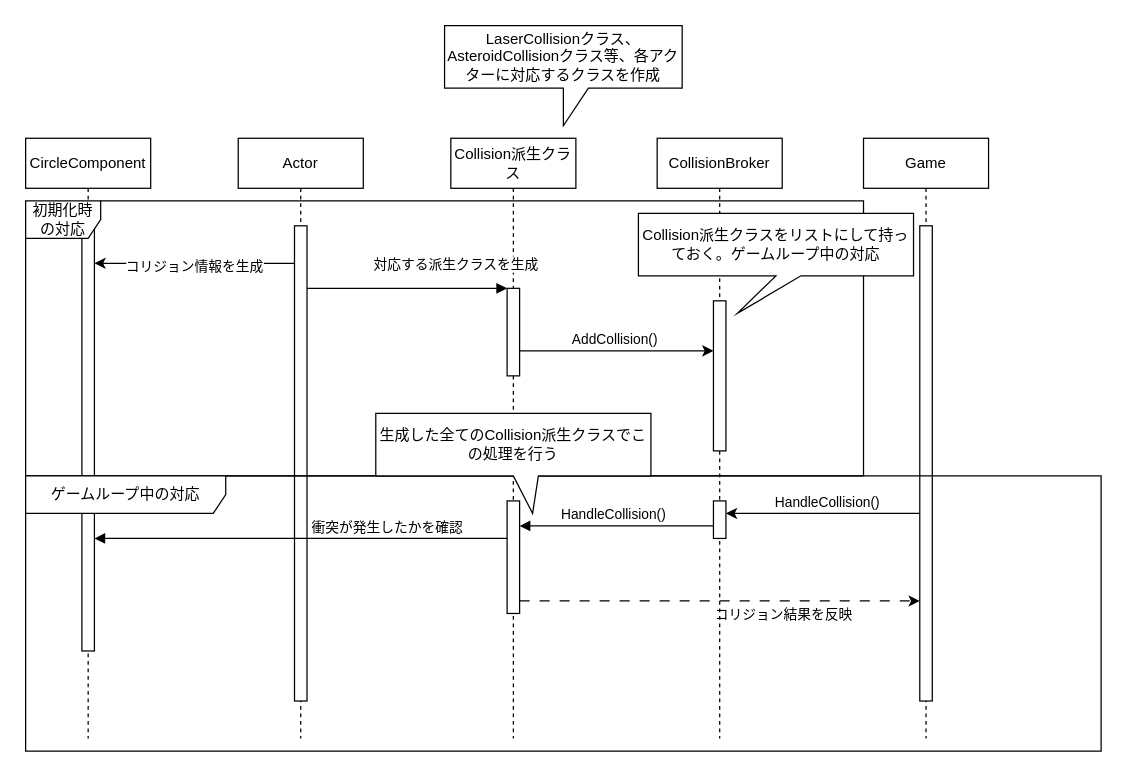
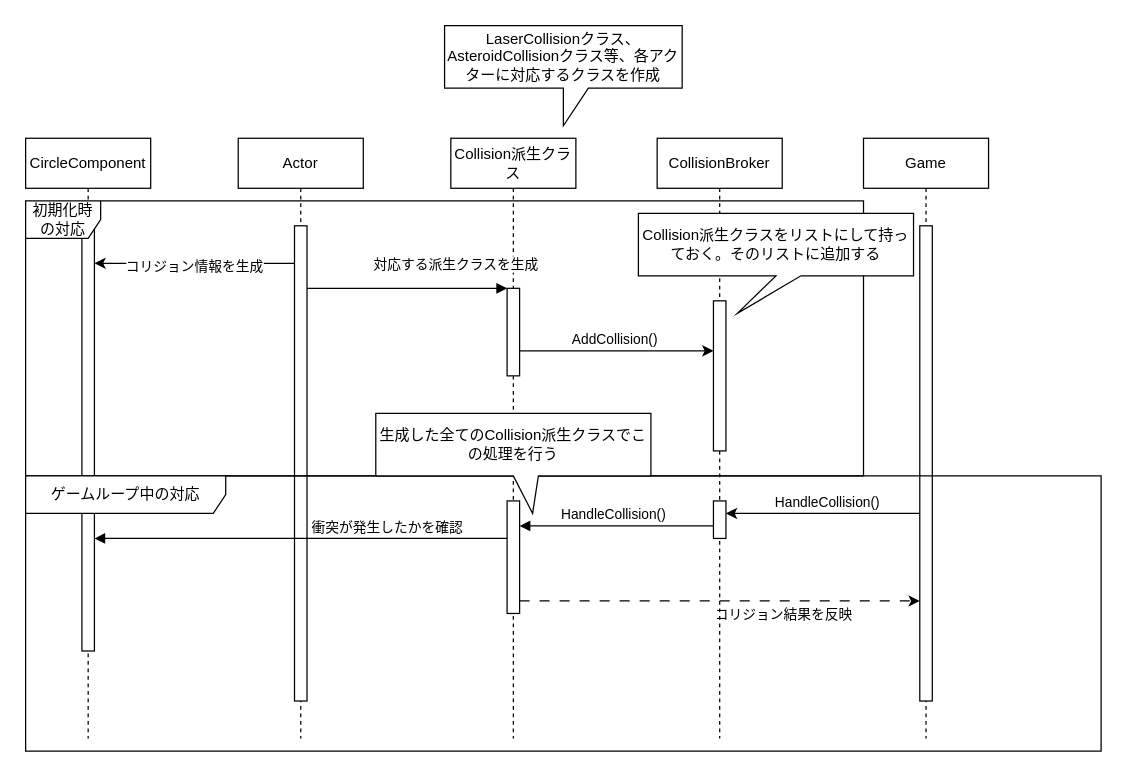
node "Collision派生クラスをリストにして持っておく。ゲームループ中の対応": label "Collision派生クラスをリストにして持っておく。ゲームループ中の対応" -> "Collision派生クラスをリストにして持っておく。そのリストに追加する"
